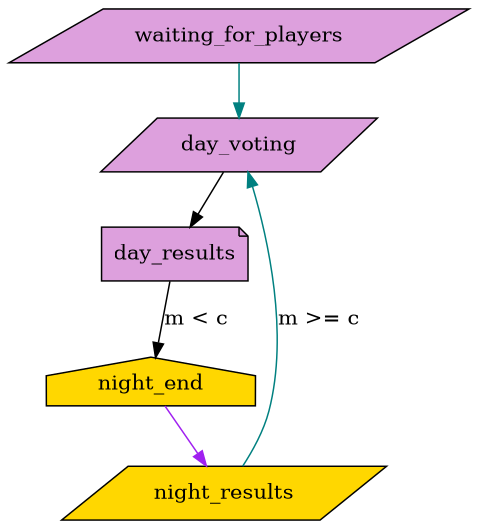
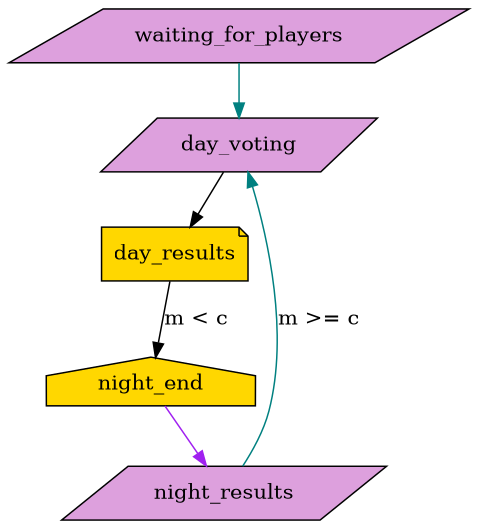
node "day_results": fillcolor plum -> gold
node "night_results": fillcolor gold -> plum
